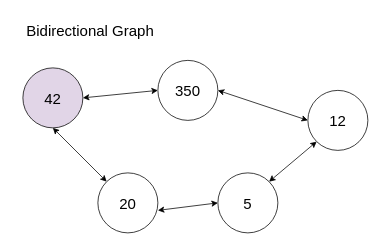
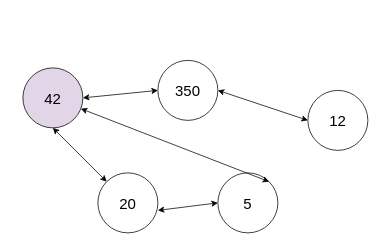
node "Bidirectional Graph": removed
edge "12" -- "5": now "42" -- "5"
